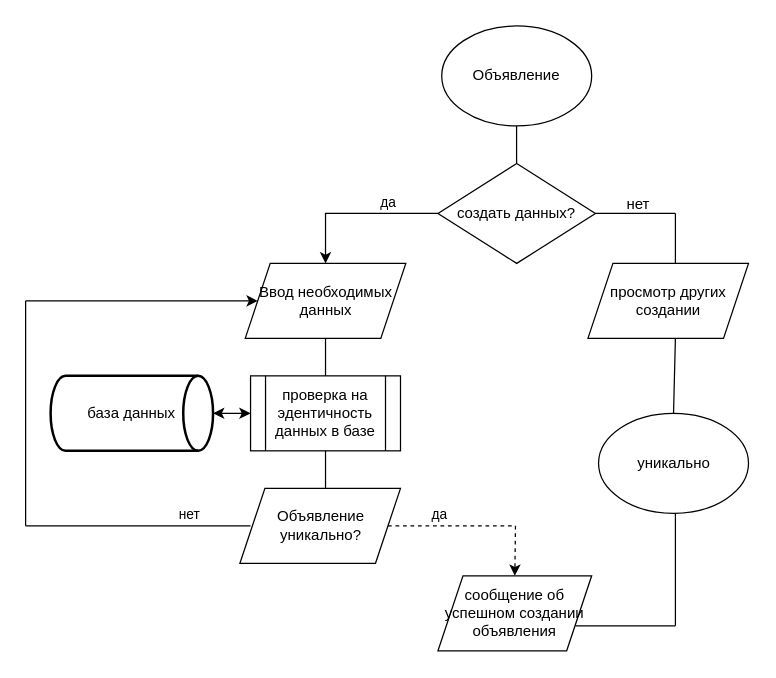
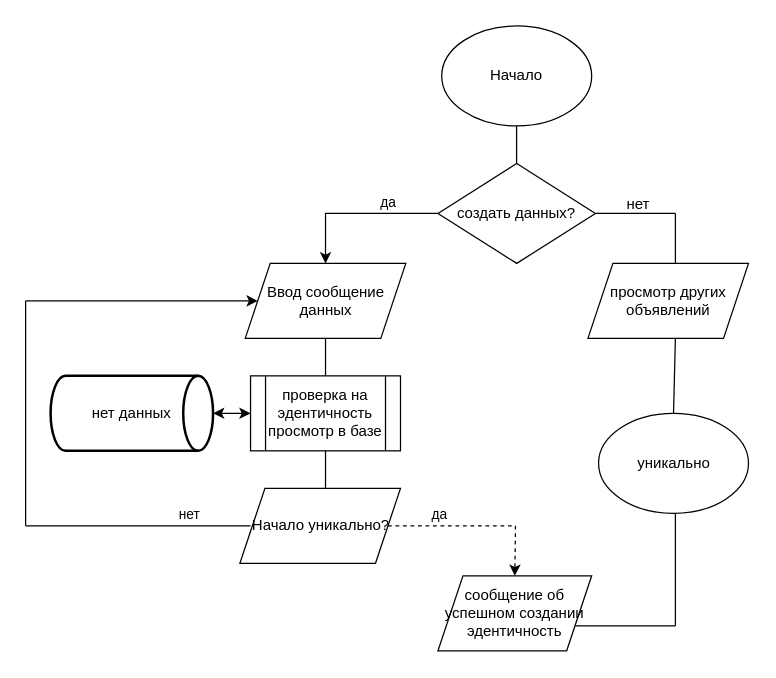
node "Объявление": label "Объявление" -> "Начало"
node "Ввод необходимых данных": label "Ввод необходимых данных" -> "Ввод сообщение данных"
node "просмотр других создании": label "просмотр других создании" -> "просмотр других объявлений"
node "база данных": label "база данных" -> "нет данных"
node "проверка на эдентичность данных в базе": label "проверка на эдентичность данных в базе" -> "проверка на эдентичность просмотр в базе"
node "Объявление уникально?": label "Объявление уникально?" -> "Начало уникально?"
node "сообщение об успешном создании объявления": label "сообщение об успешном создании объявления" -> "сообщение об успешном создании эдентичность"
